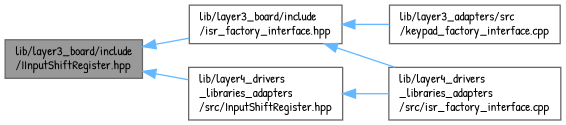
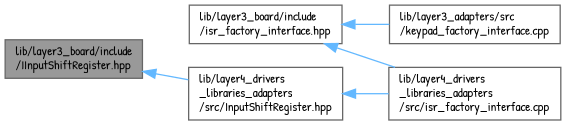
edge "lib/layer3_board/include /isr_factory_interface.hpp" -> "lib/layer3_board/include /IInputShiftRegister.hpp": removed
